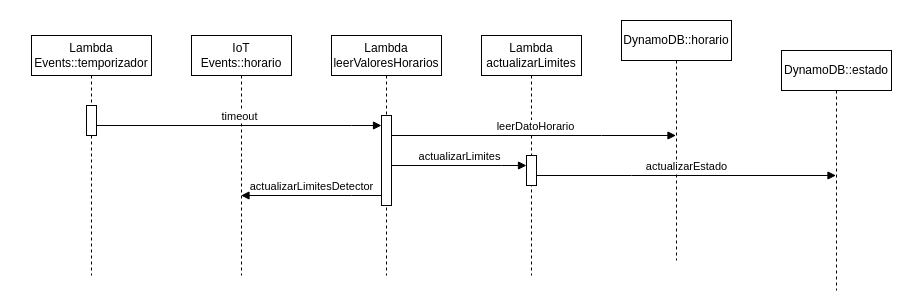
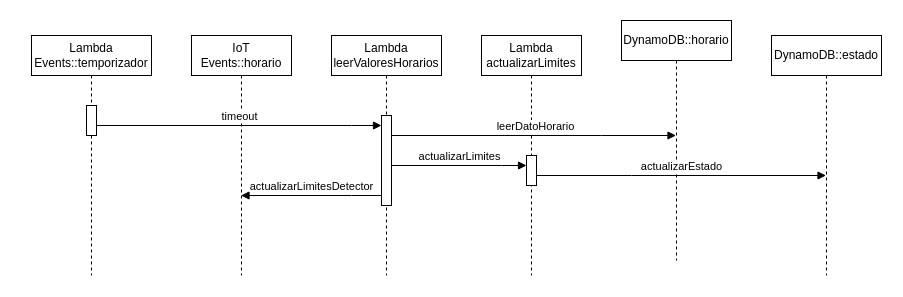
node "DynamoDB::estado": moved (837, 171) -> (827, 156)
